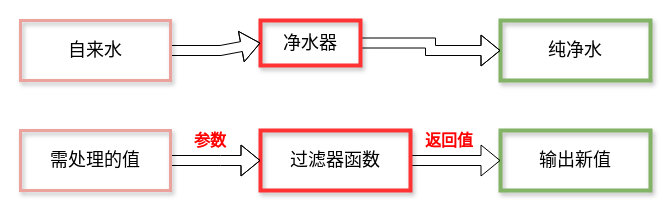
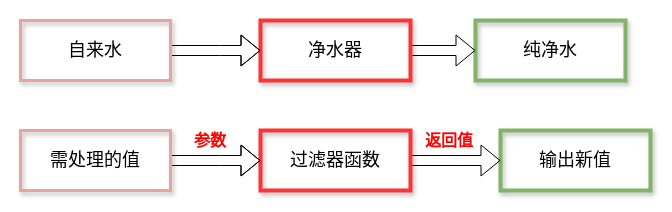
node "净水器": size 100x45 -> 150x60
node "纯净水": moved (576, 51) -> (551, 51)
